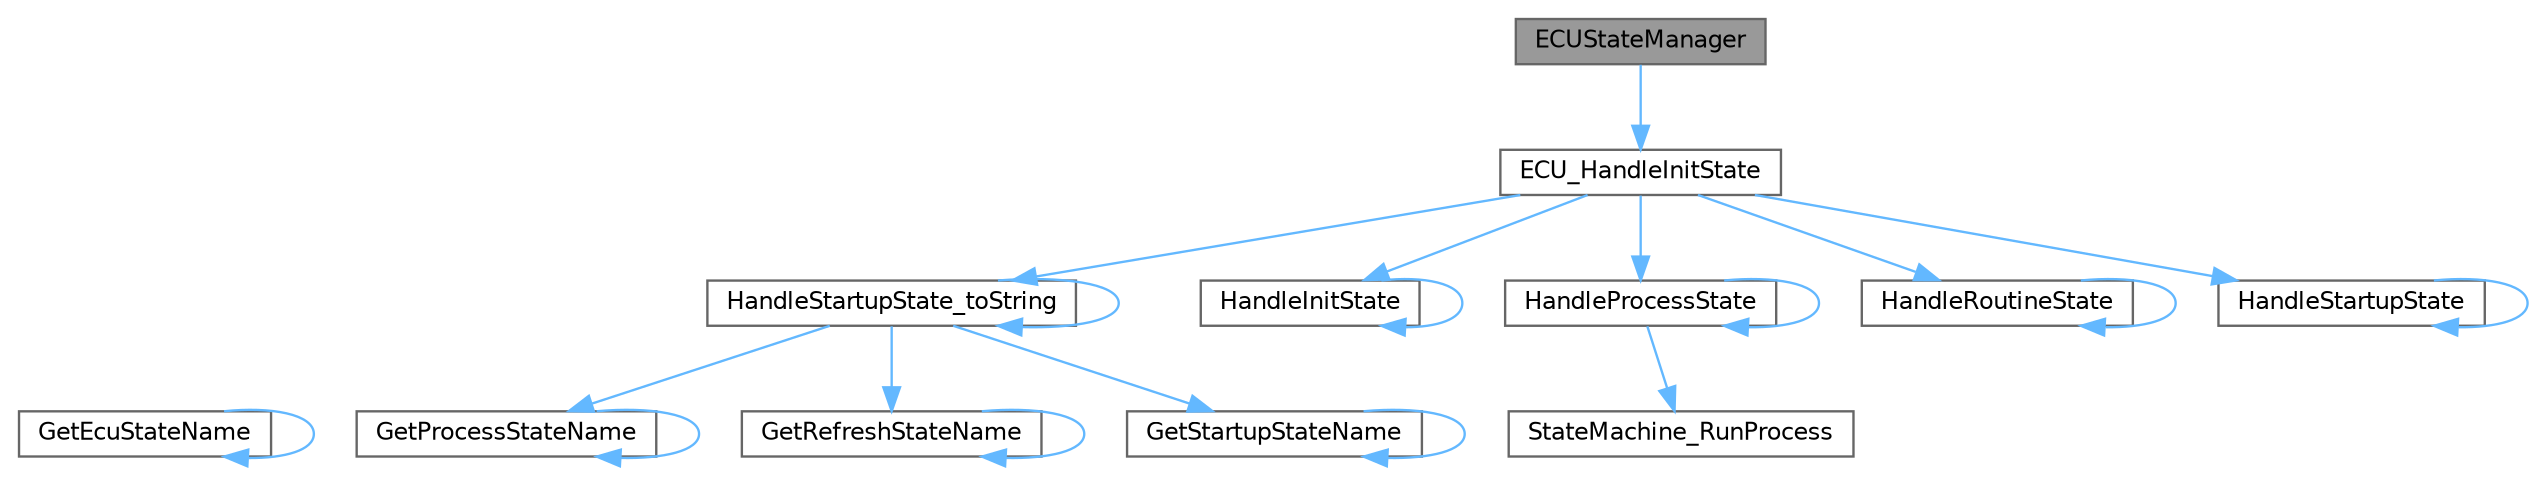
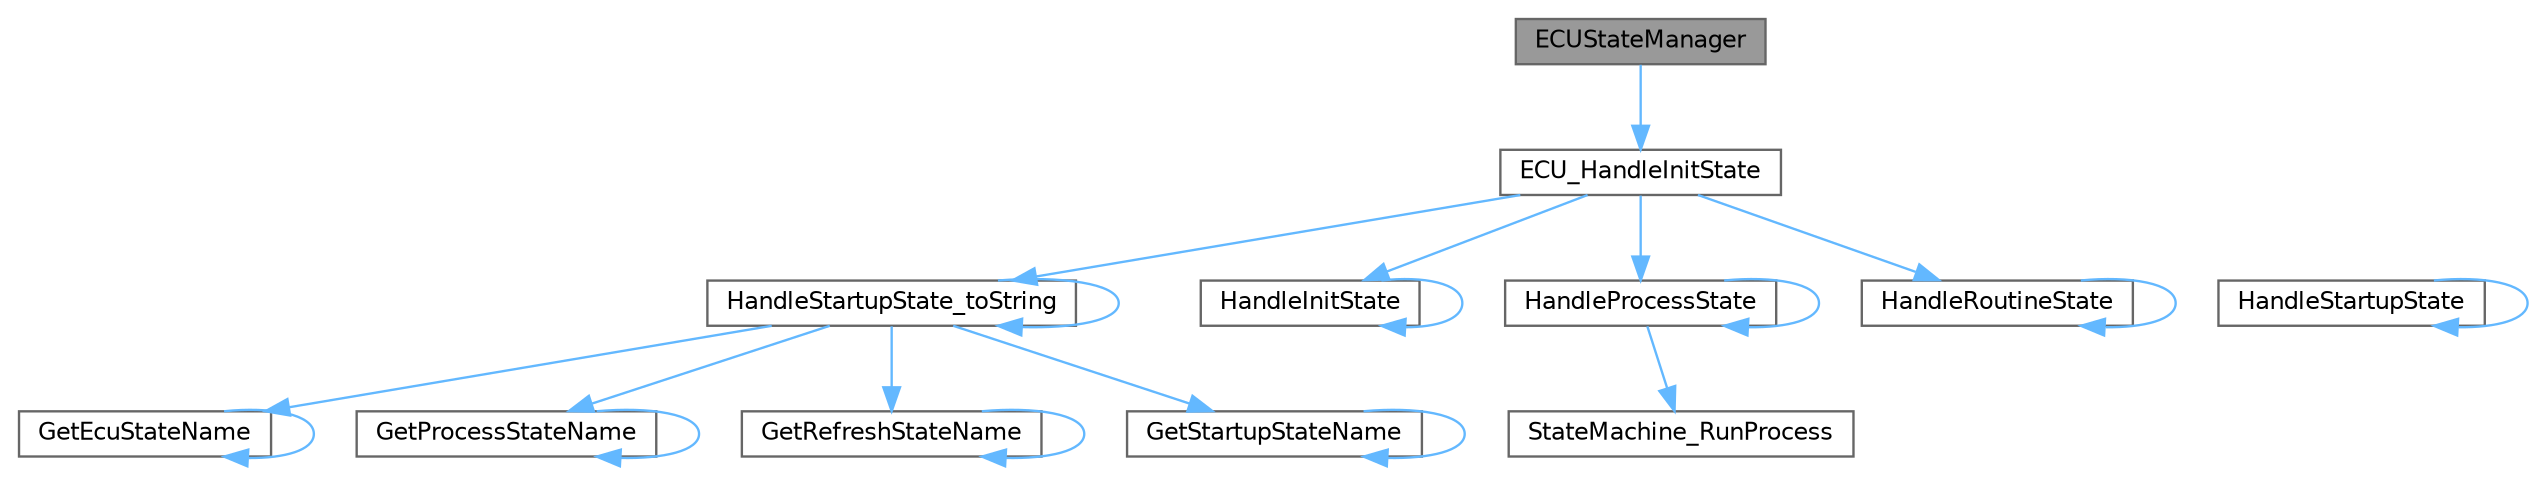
edge "ECU_HandleInitState" -> "HandleStartupState": removed
edge "HandleStartupState_toString" -> "GetEcuStateName": added
